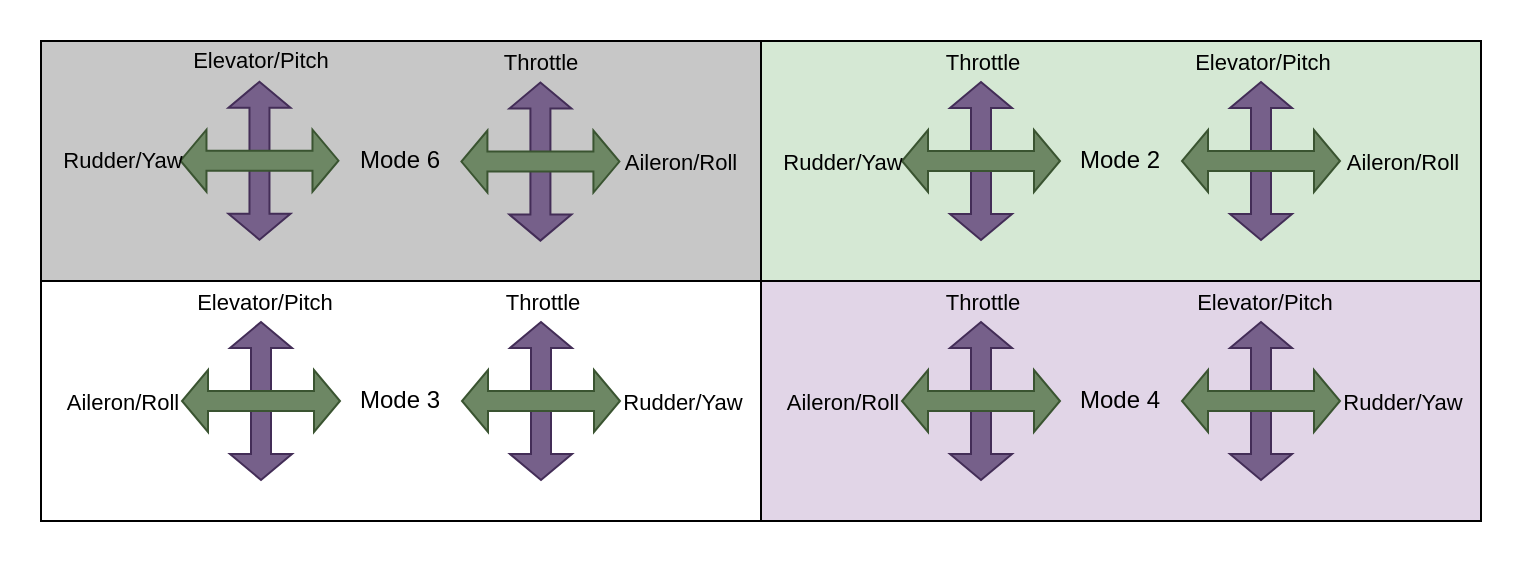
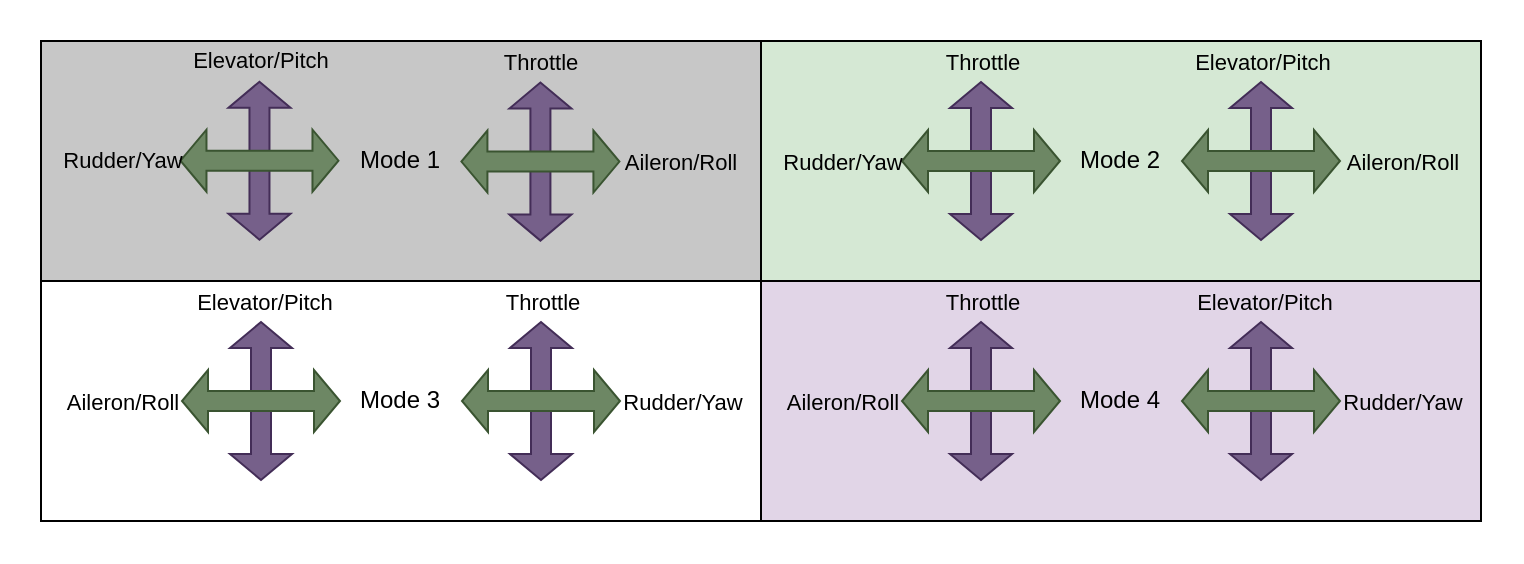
node "Mode 6": label "Mode 6" -> "Mode 1"
